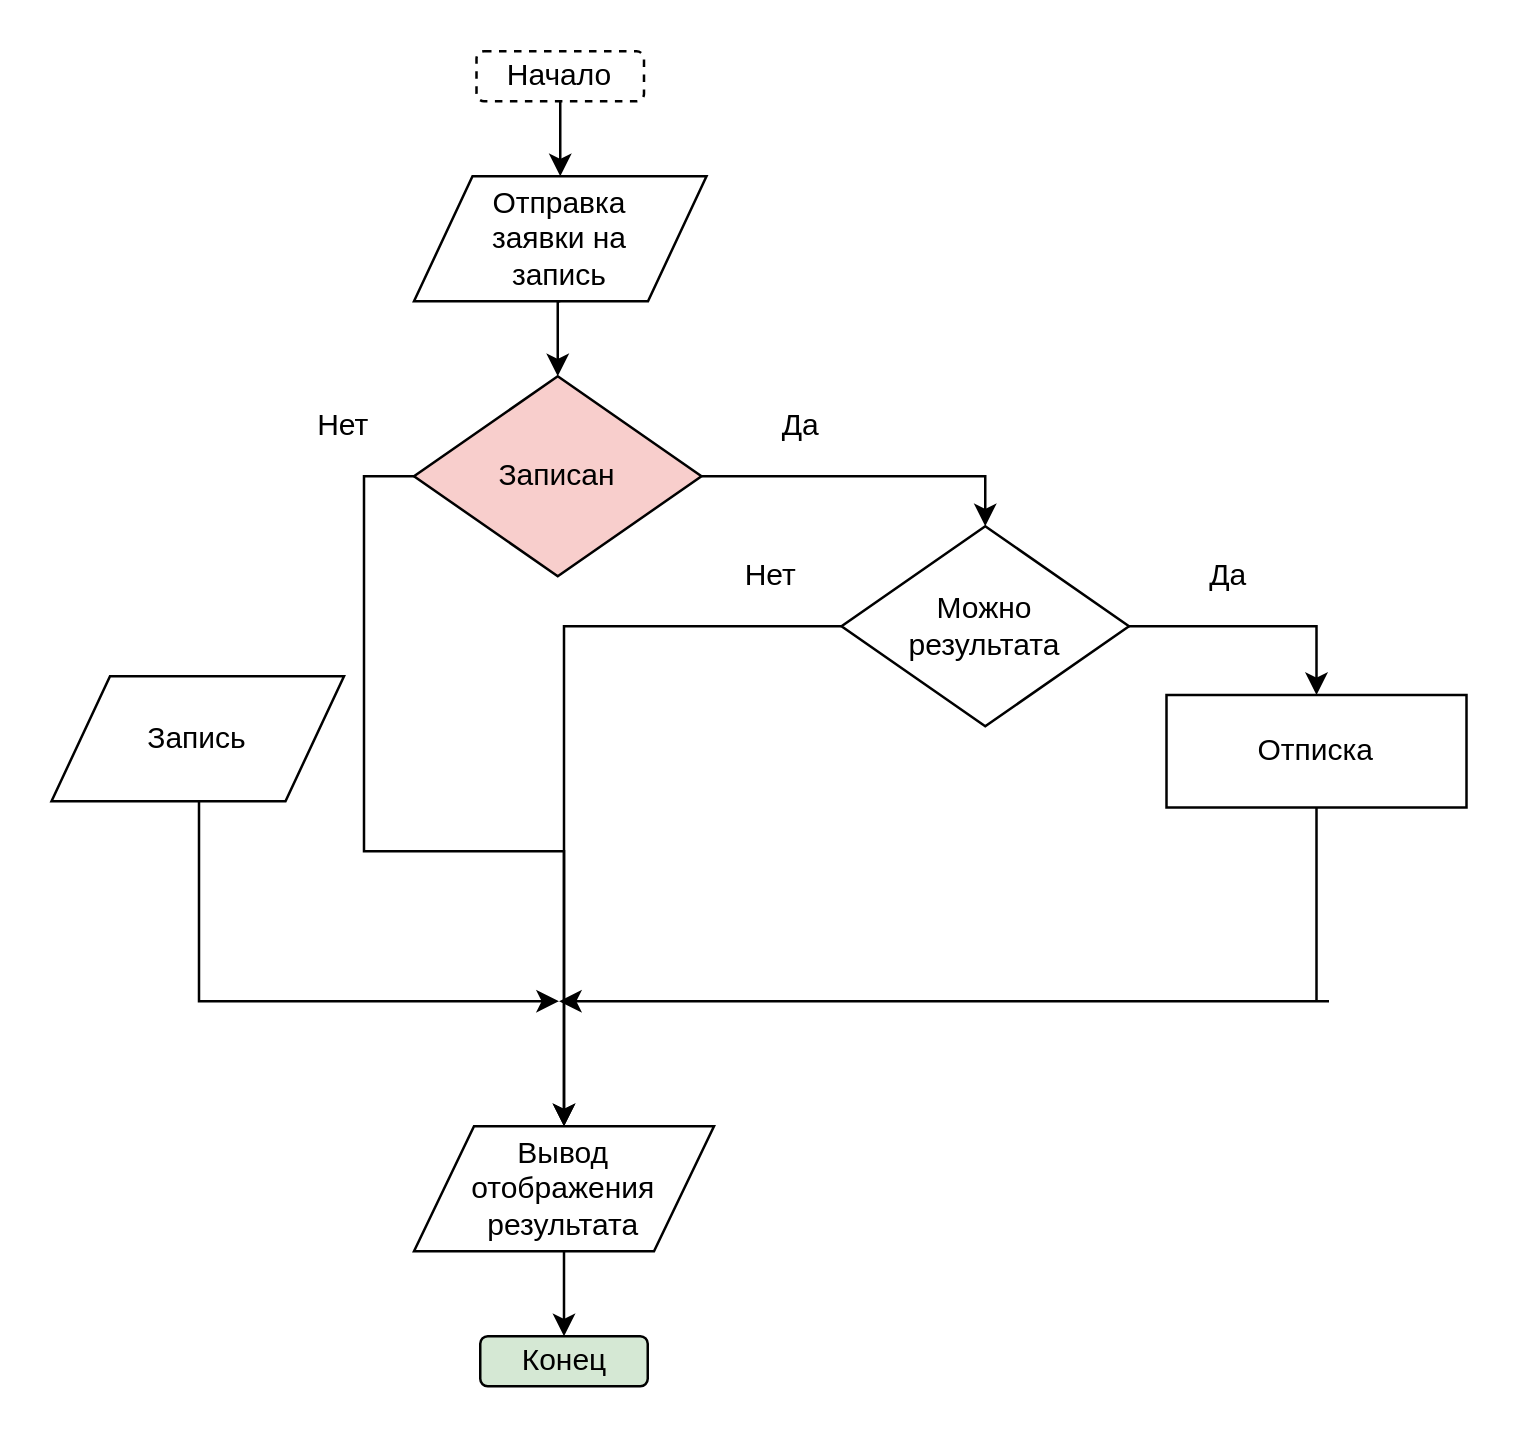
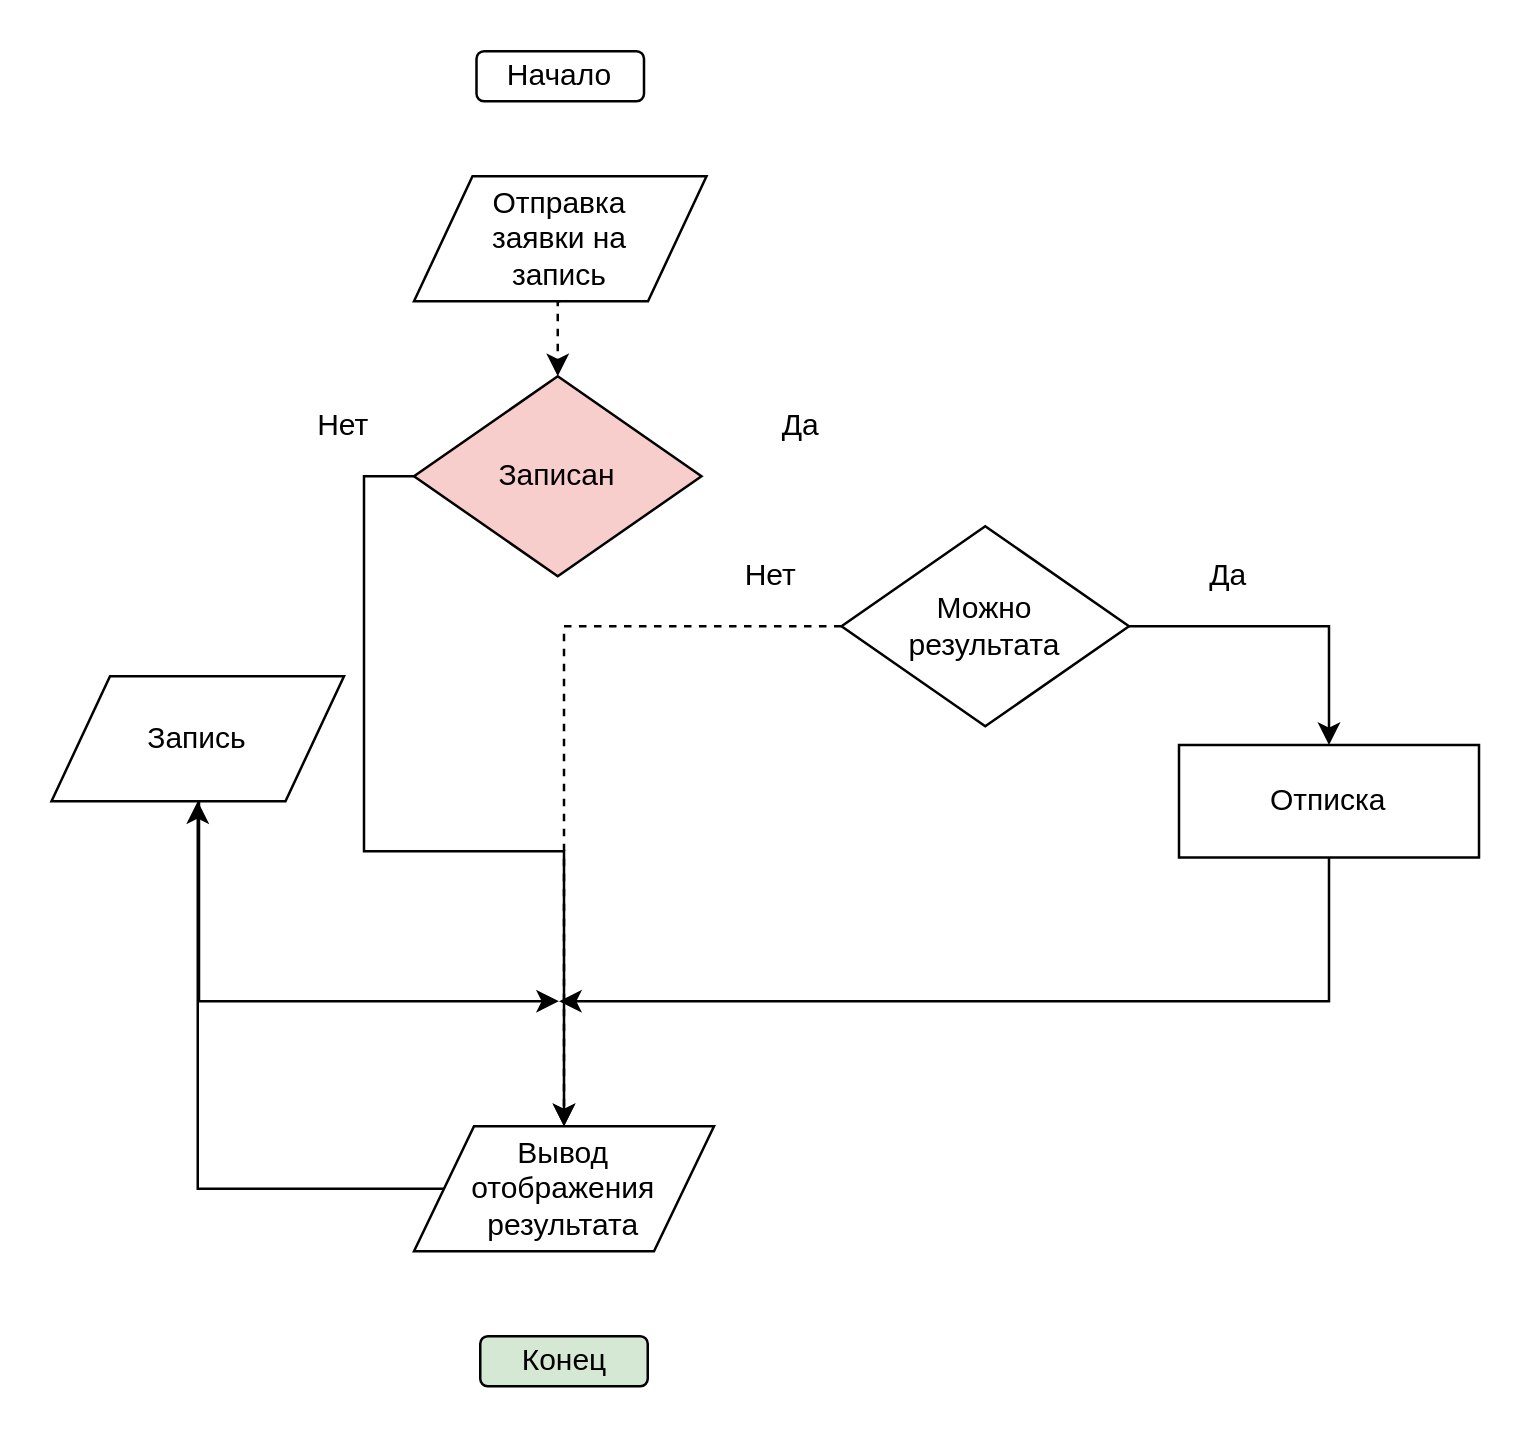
node "Начало": style dashed -> solid
edge "Начало" -> "Отправка заявки на запись": removed
edge "Отправка заявки на запись" -> "Записан": style solid -> dashed
edge "Записан" -> "Можно результата": removed
edge "Можно результата" -> "Вывод отображения результата": style solid -> dashed
node "Отписка": moved (1316, 751) -> (1329, 801)
edge "Вывод отображения результата" -> "Конец": now "Вывод отображения результата" -> "Запись"
